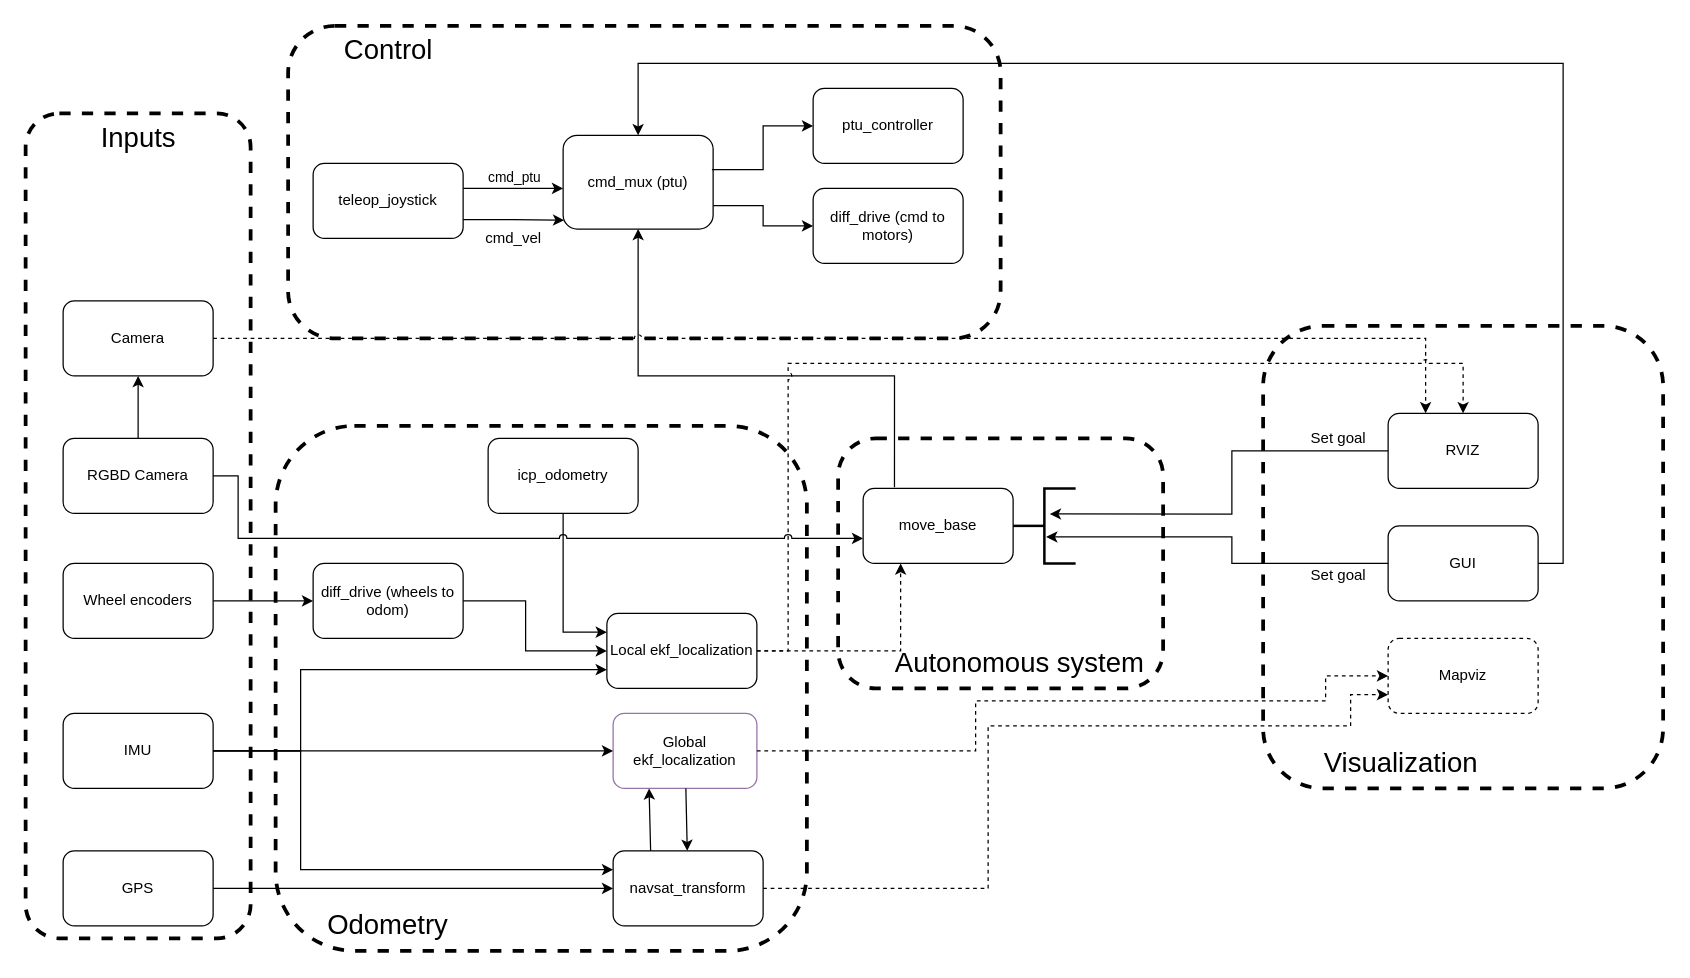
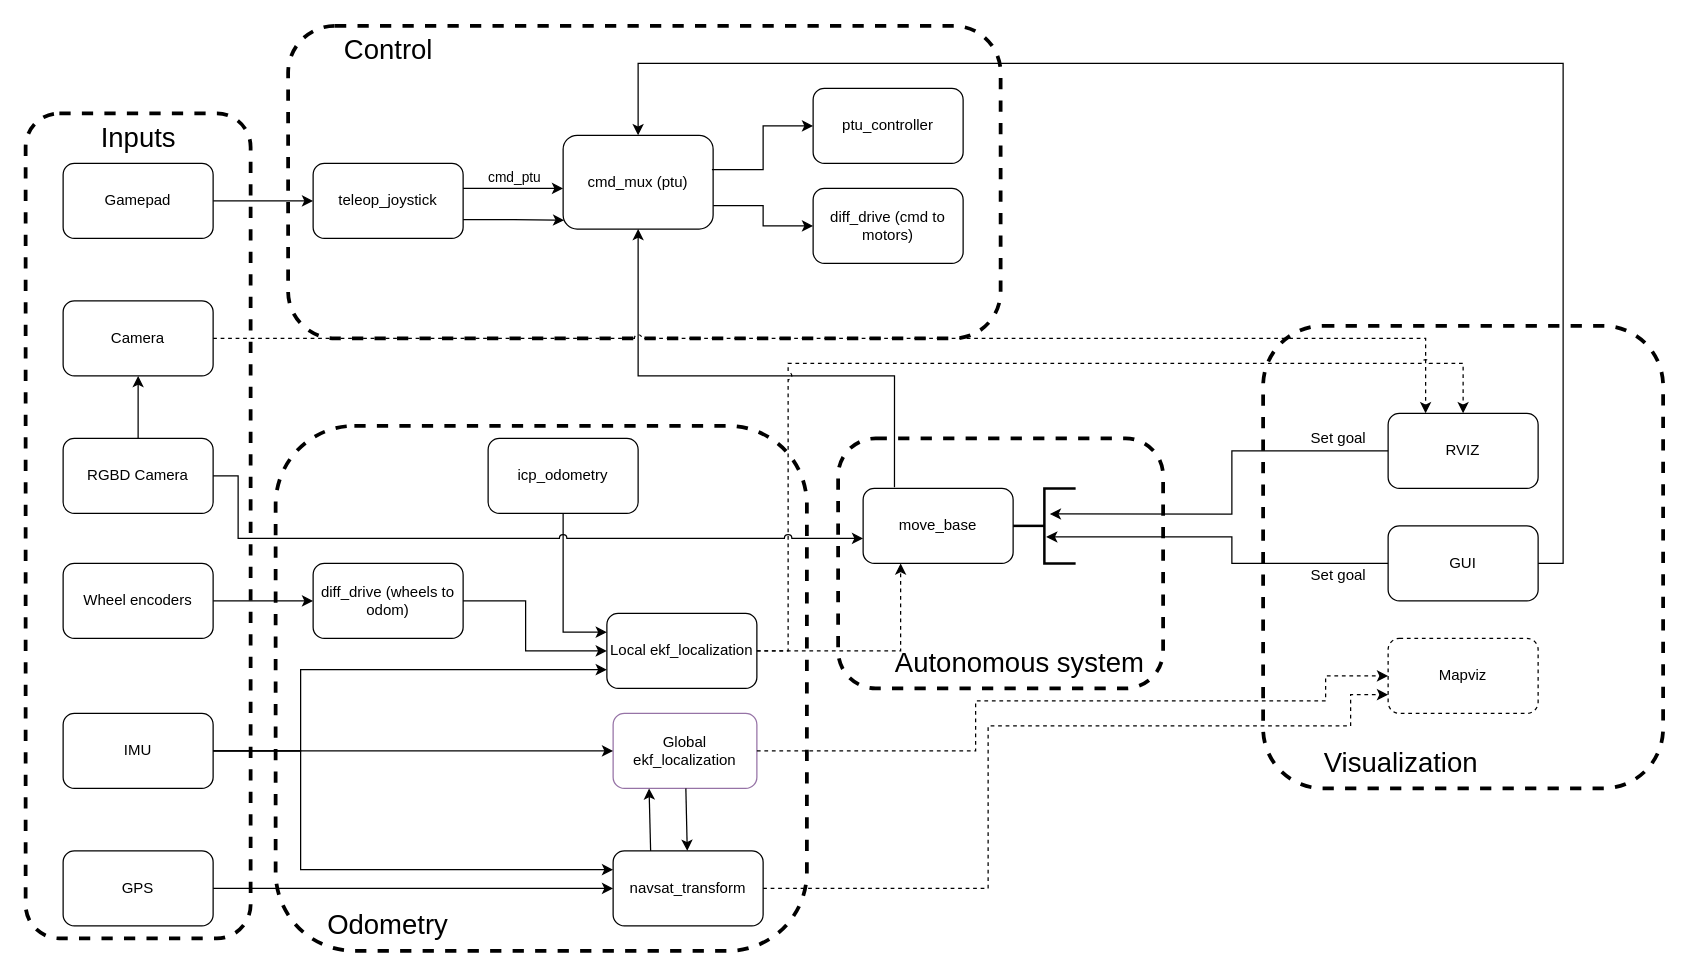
node "Gamepad": added
edge "Gamepad" -> "teleop_joystick": added
node "cmd_vel": removed
